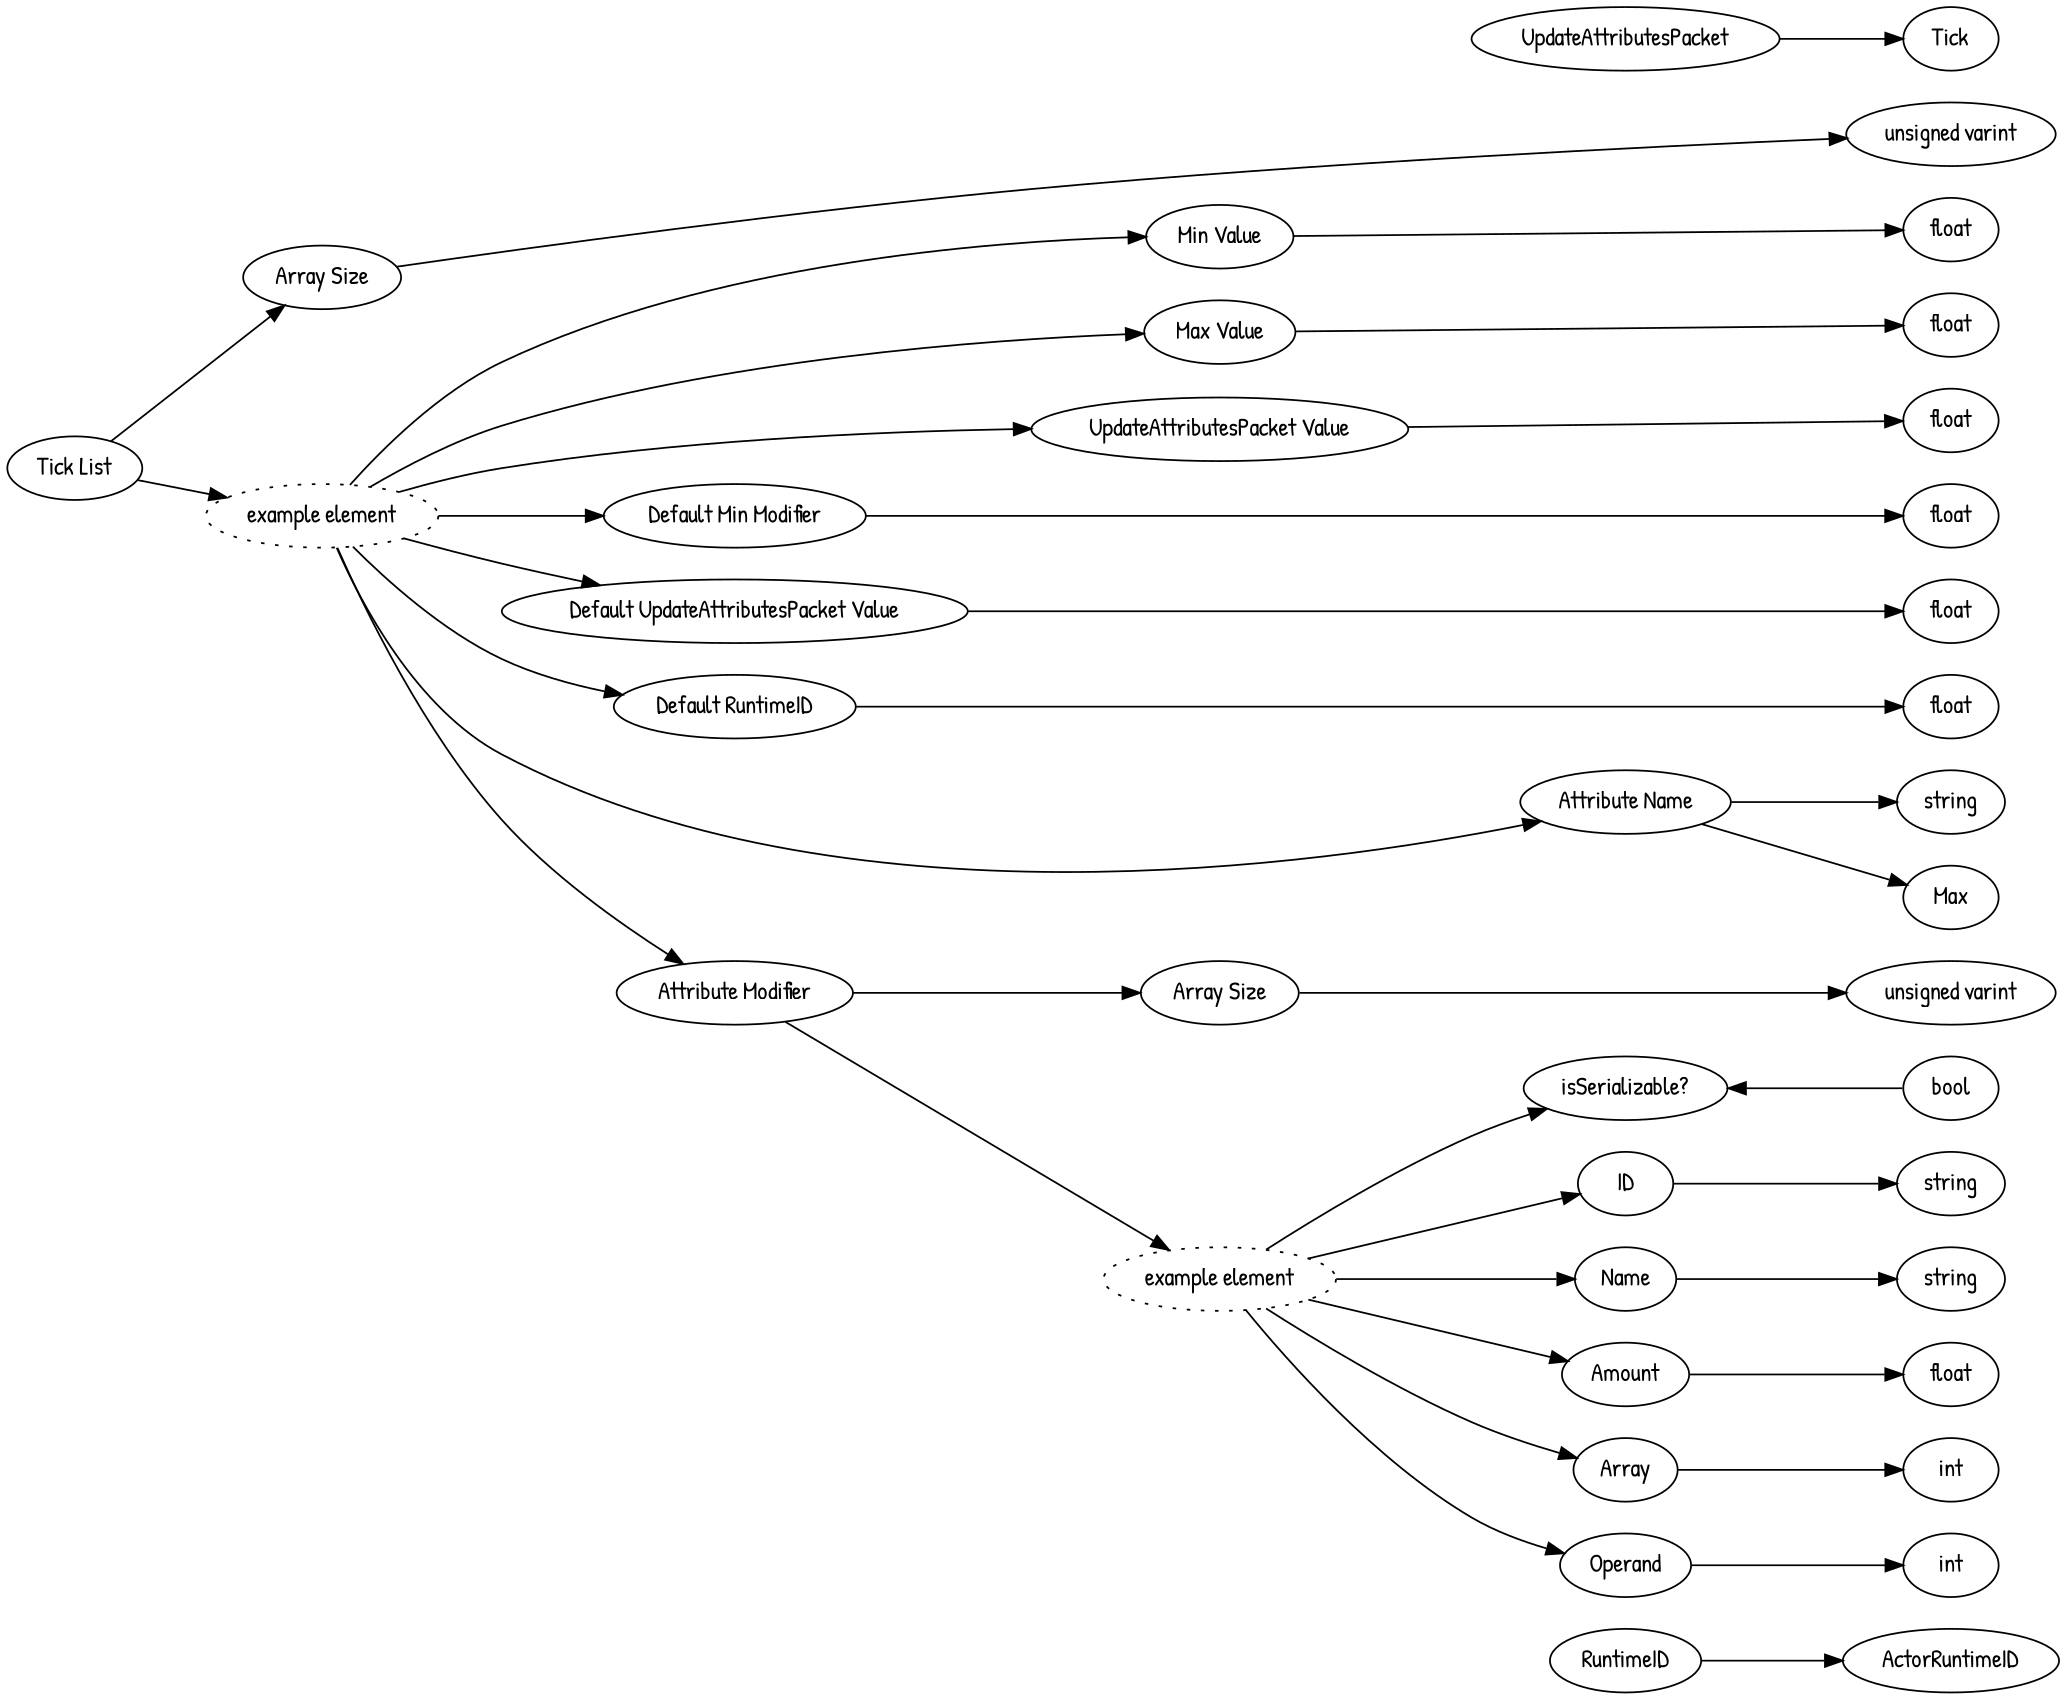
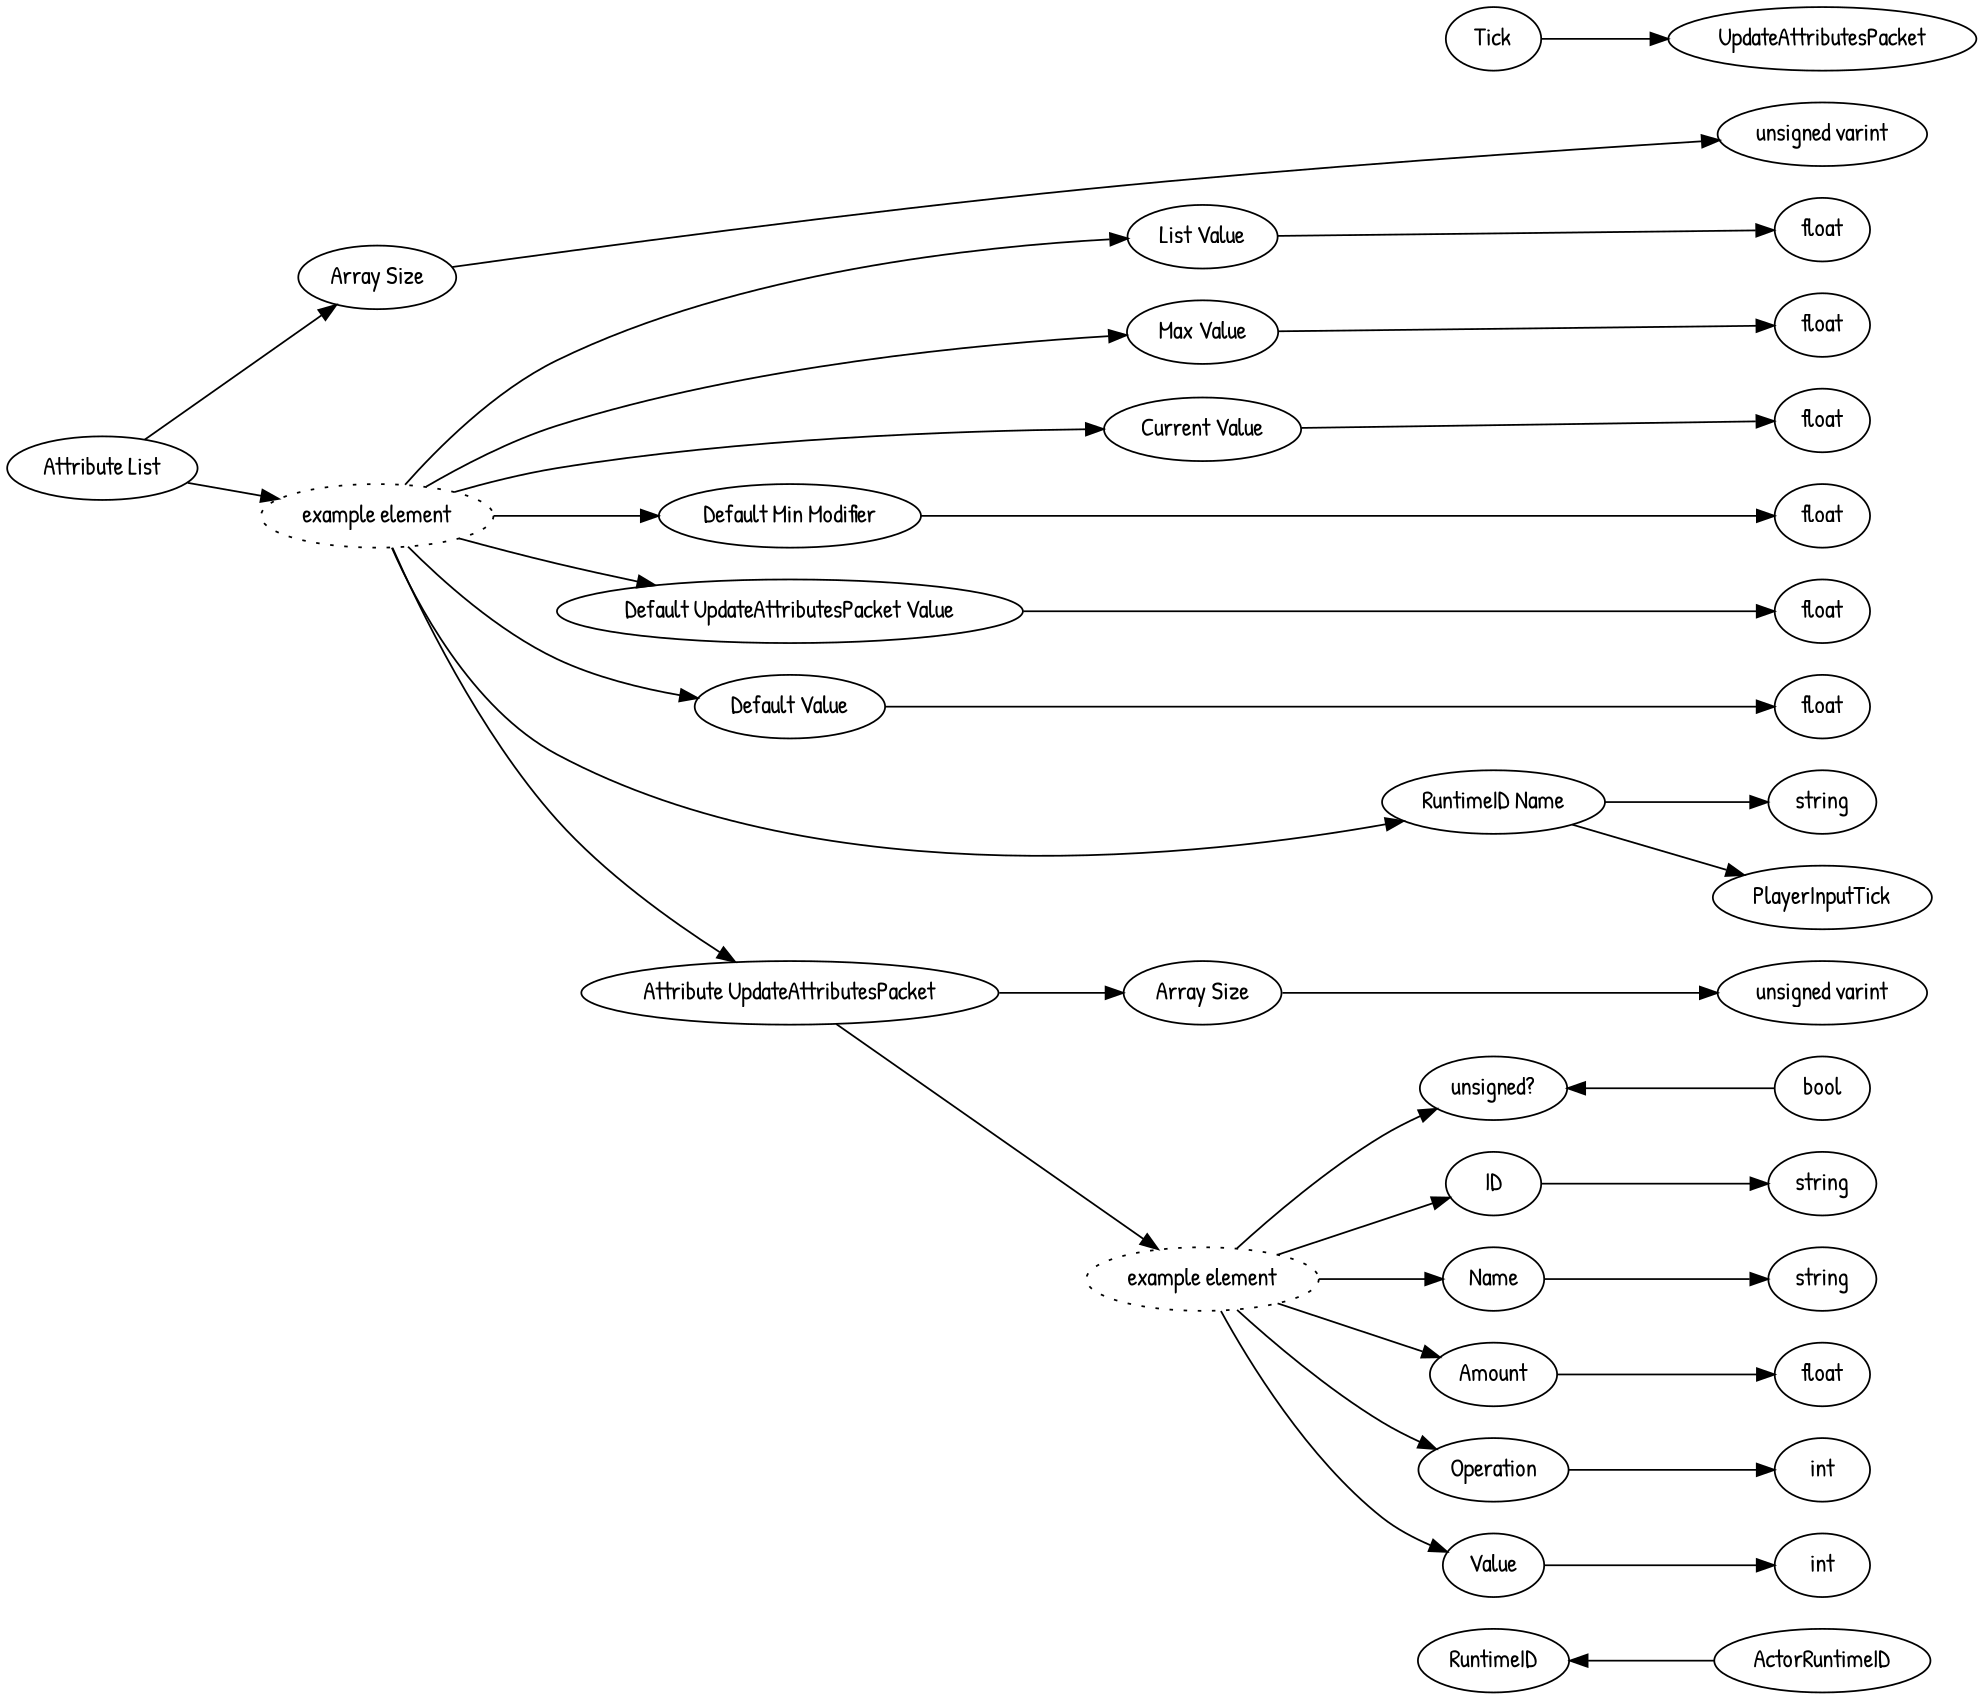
edge "UpdateAttributesPacket" -> "Tick": reversed
node "Min Value": label "Min Value" -> "List Value"
node "UpdateAttributesPacket Value": label "UpdateAttributesPacket Value" -> "Current Value"
node "Tick List": label "Tick List" -> "Attribute List"
node "Default RuntimeID": label "Default RuntimeID" -> "Default Value"
node "Attribute Name": label "Attribute Name" -> "RuntimeID Name"
node "Max": label "Max" -> "PlayerInputTick"
node "Attribute Modifier": label "Attribute Modifier" -> "Attribute UpdateAttributesPacket"
node "isSerializable?": label "isSerializable?" -> "unsigned?"
node "Array": label "Array" -> "Operation"
node "Operand": label "Operand" -> "Value"
edge "RuntimeID" -> "ActorRuntimeID": reversed
